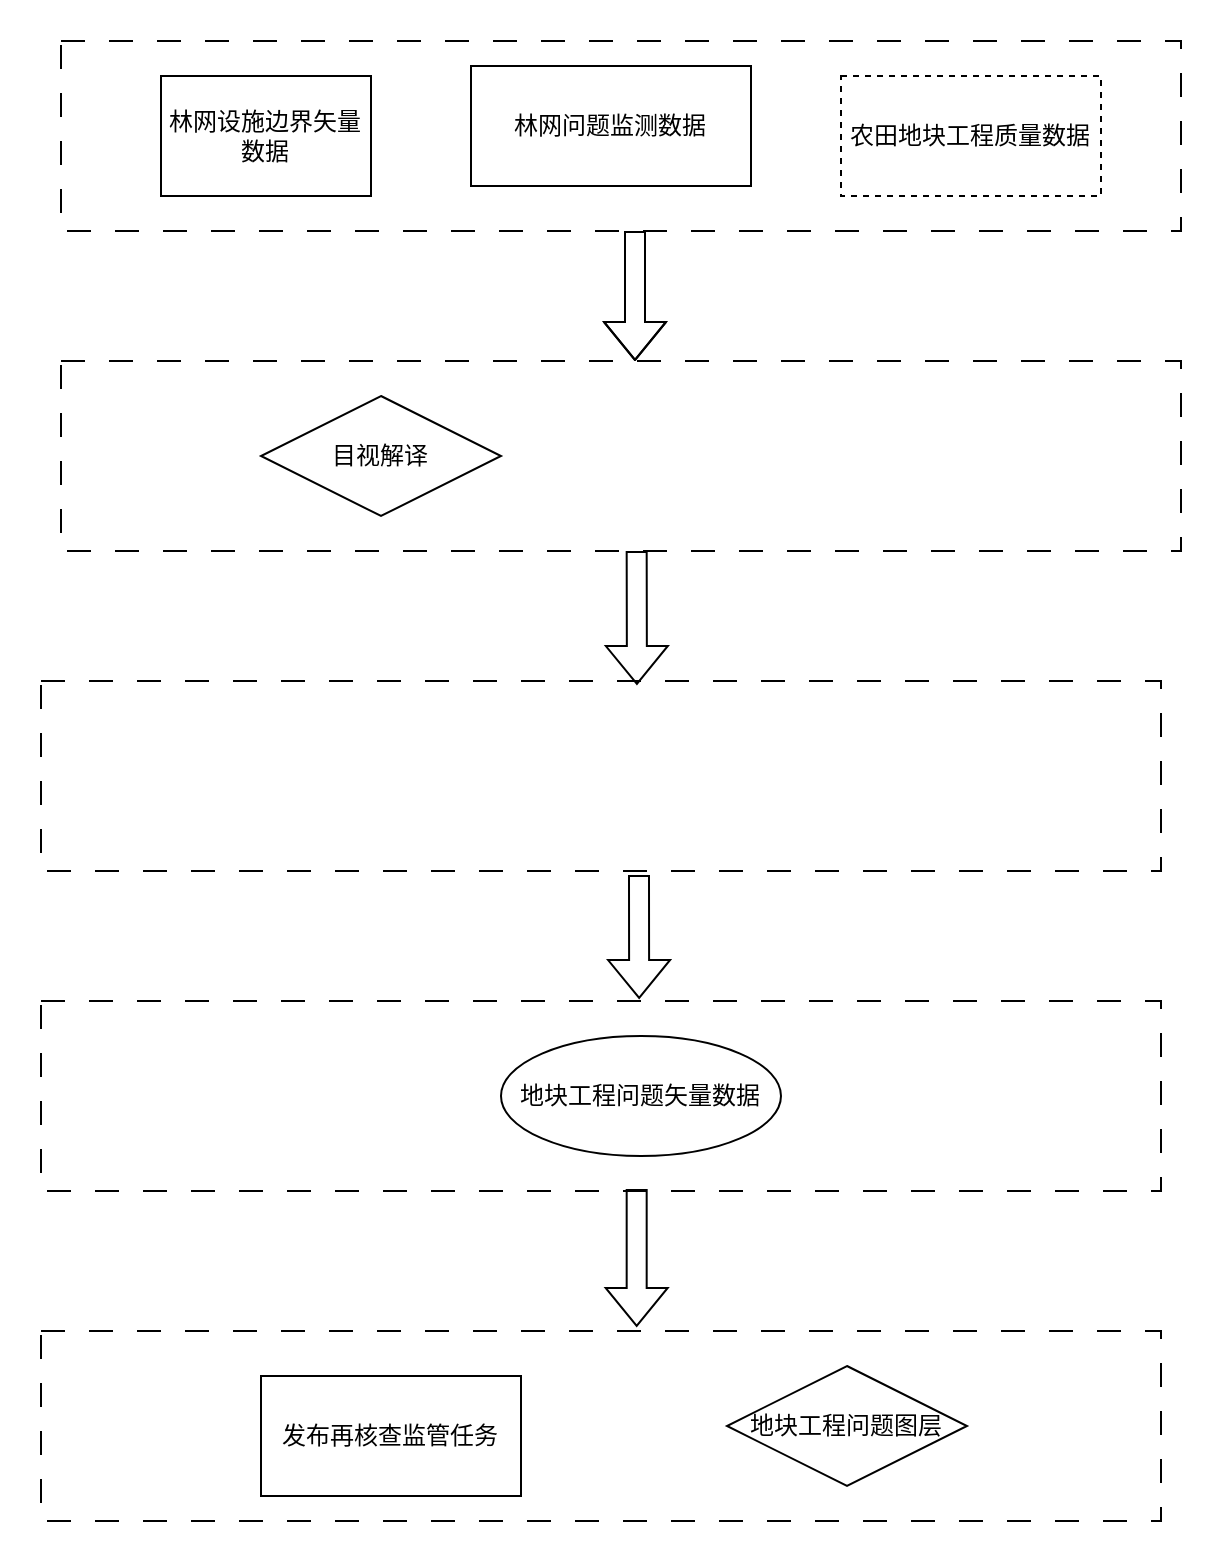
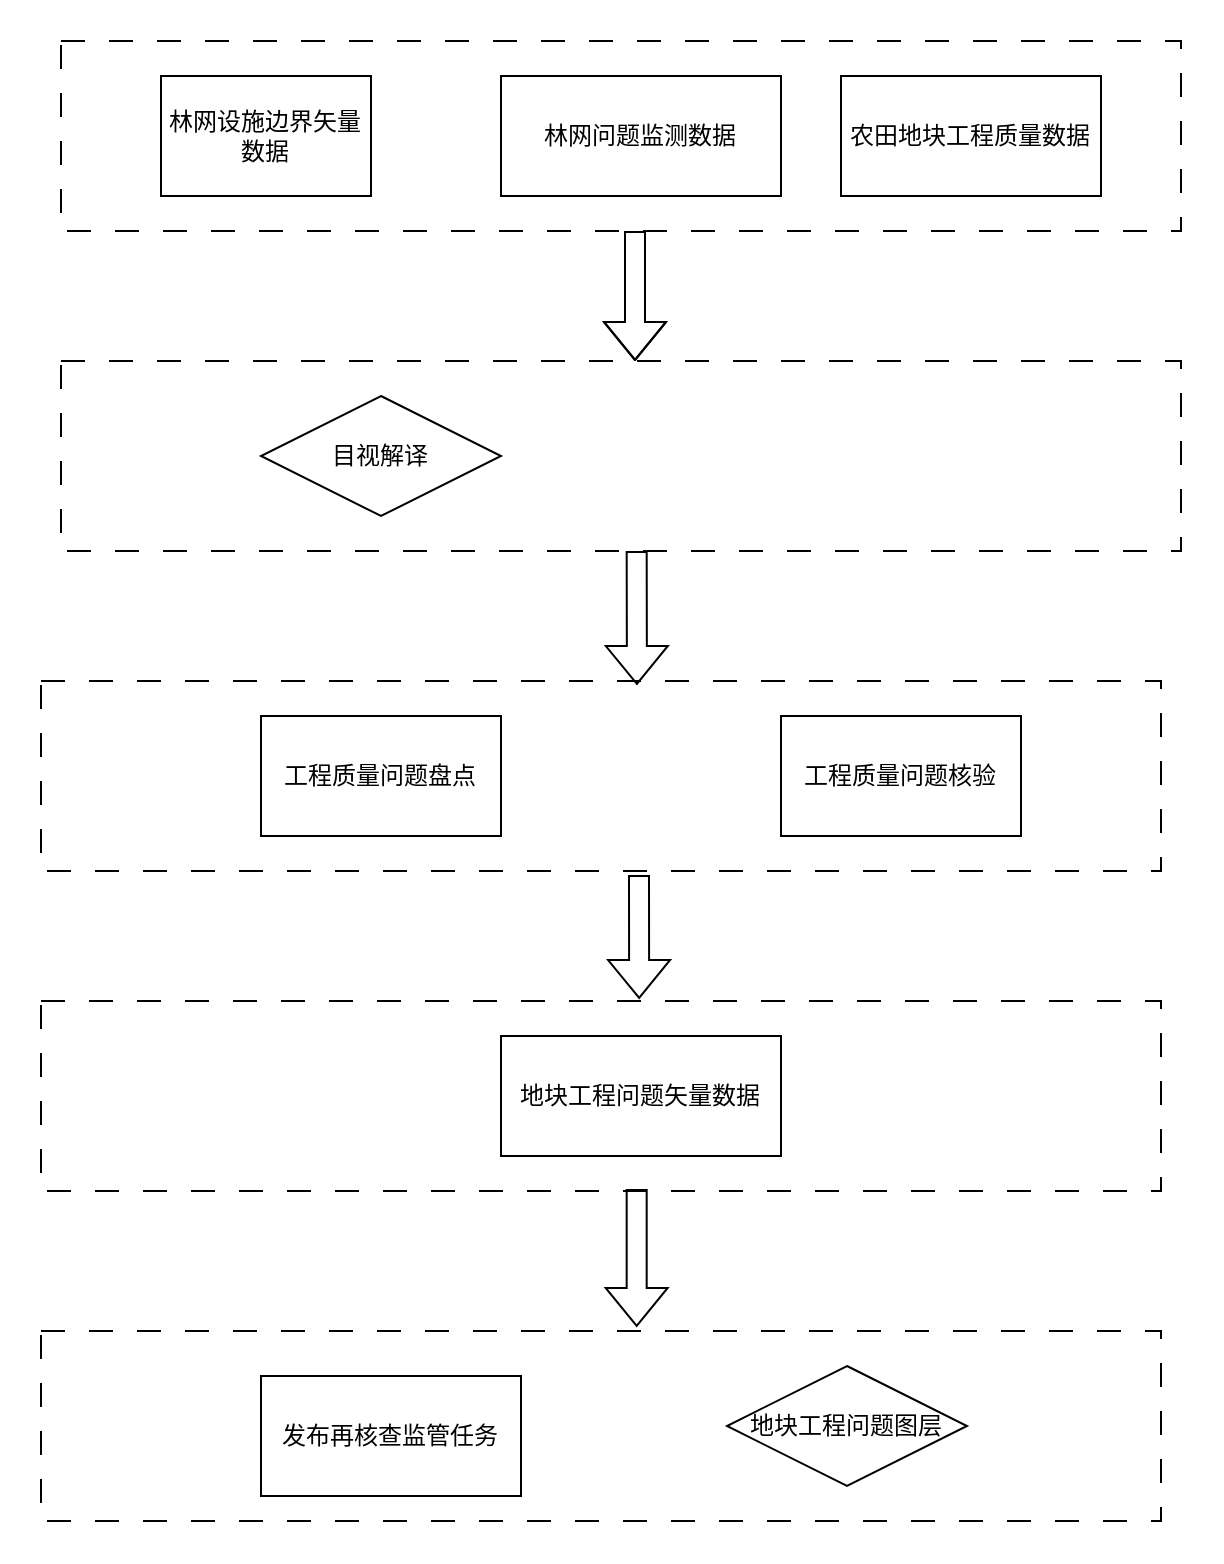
node "林网问题监测数据": moved (611, 126) -> (641, 136)
node "农田地块工程质量数据": style dashed -> solid
node "工程质量问题盘点": added
node "工程质量问题核验": added
node "地块工程问题矢量数据": shape ellipse -> rectangle
